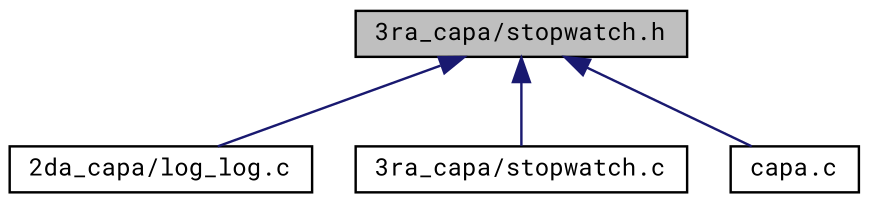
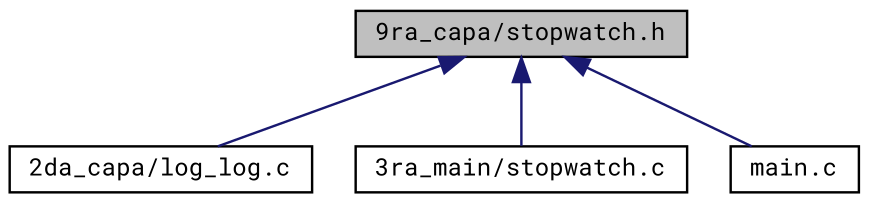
node "3ra_capa/stopwatch.h": label "3ra_capa/stopwatch.h" -> "9ra_capa/stopwatch.h"
node "3ra_capa/stopwatch.c": label "3ra_capa/stopwatch.c" -> "3ra_main/stopwatch.c"
node "capa.c": label "capa.c" -> "main.c"
